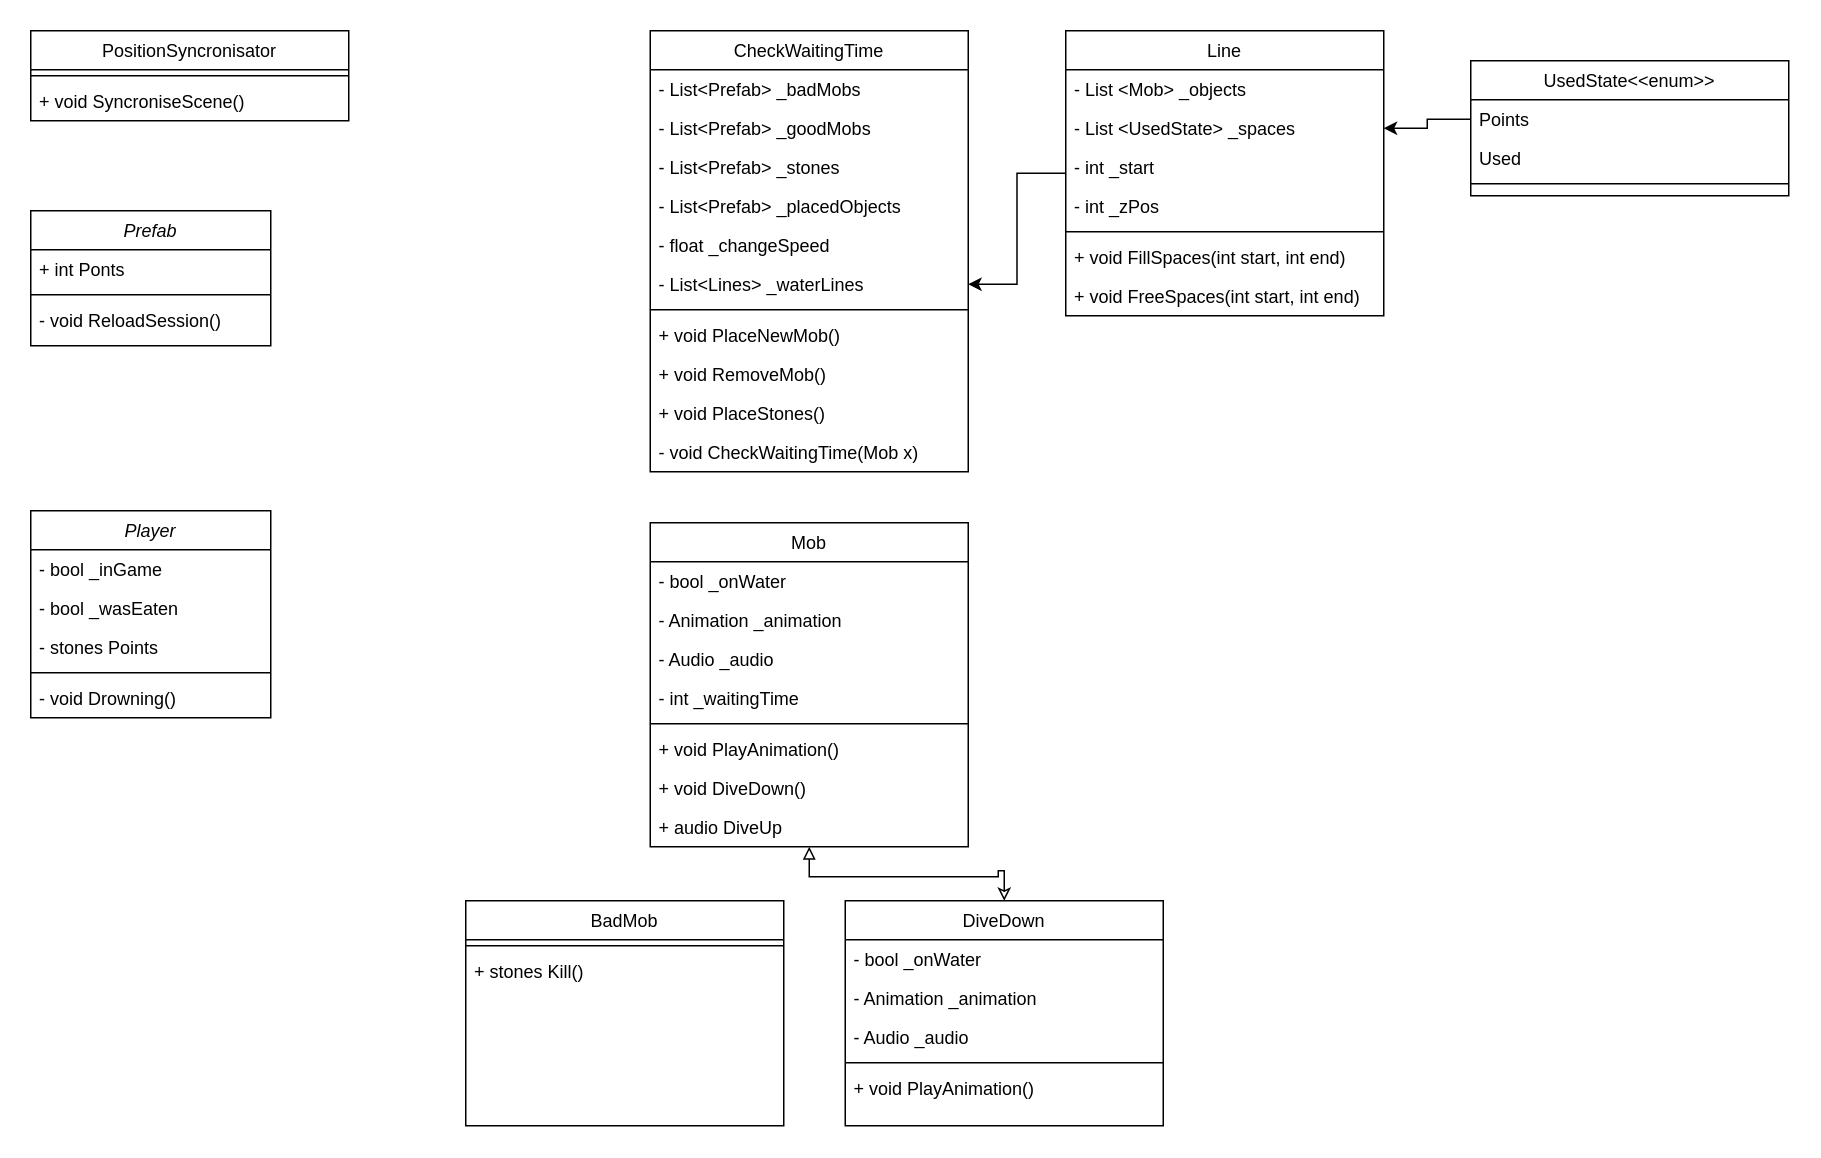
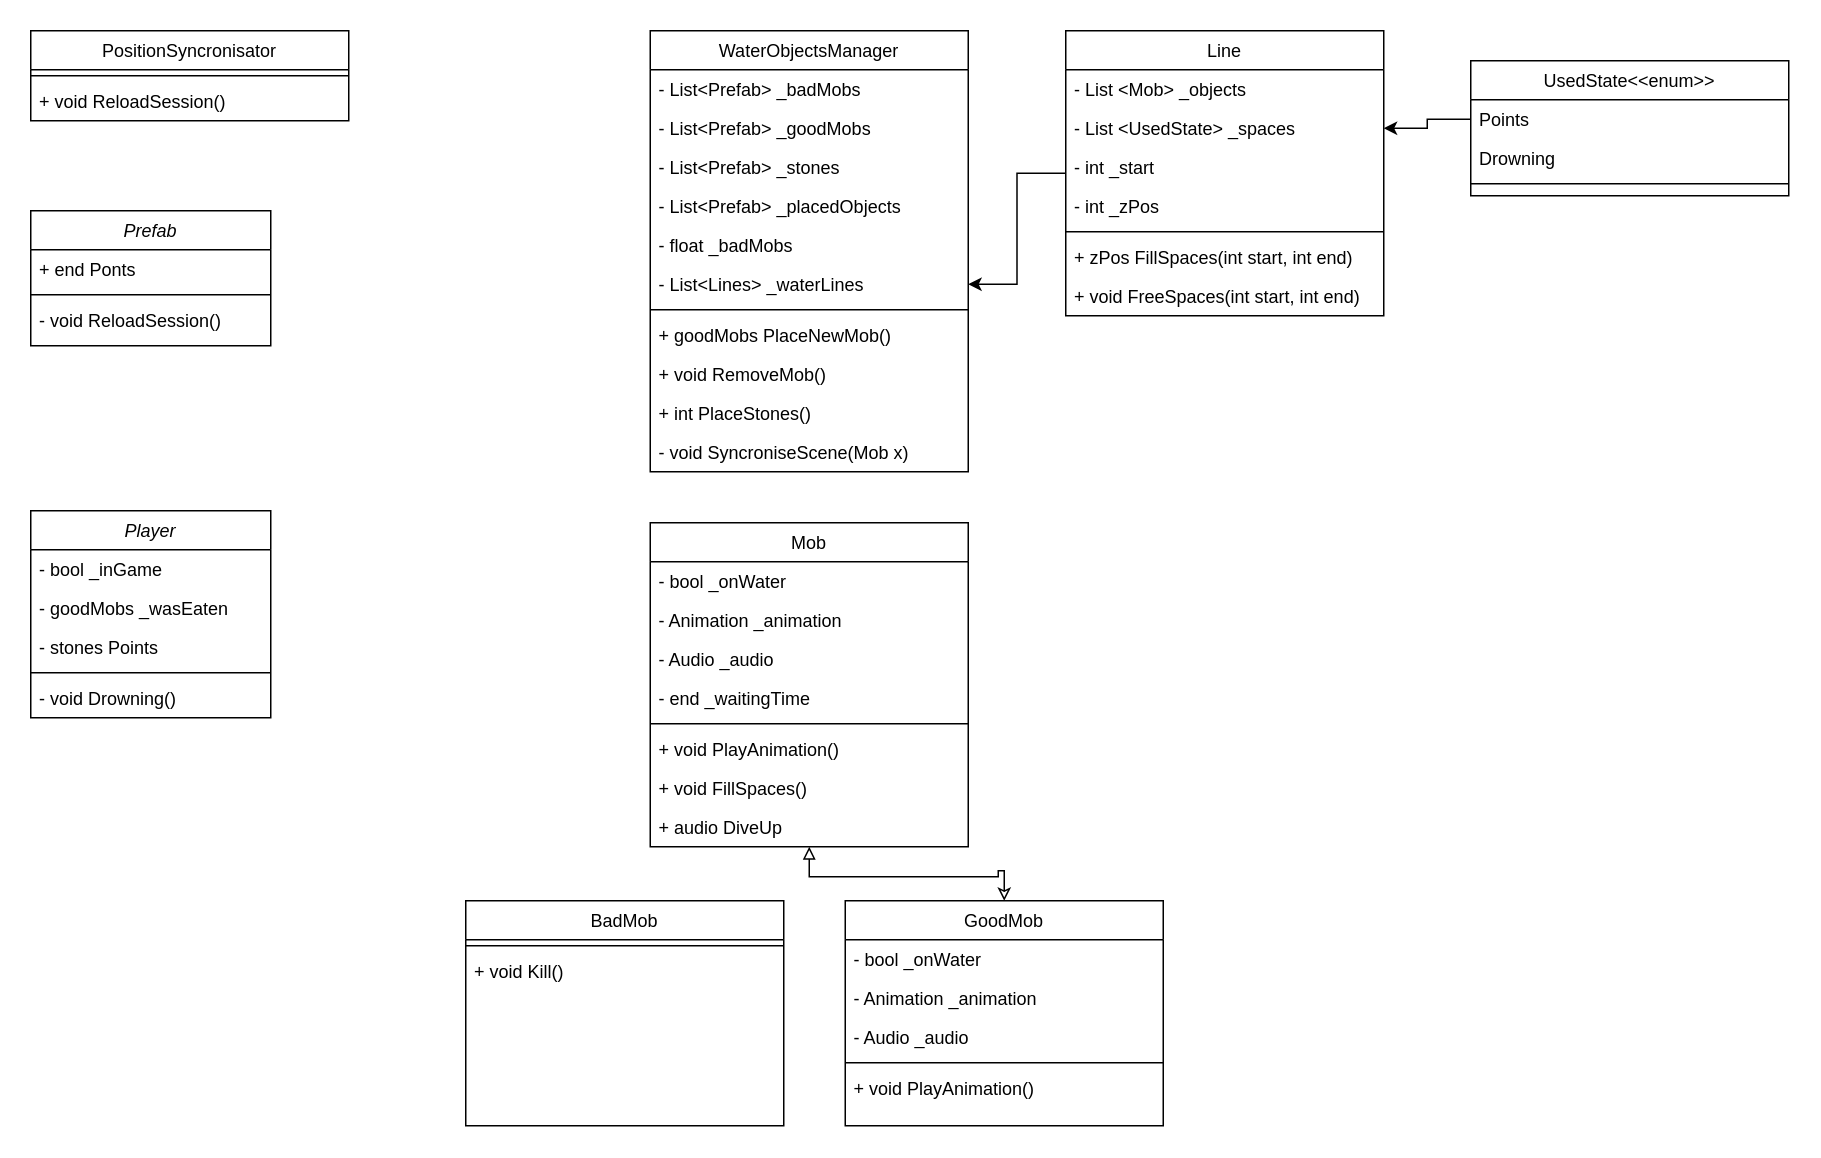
node "CheckWaitingTime": label "CheckWaitingTime" -> "WaterObjectsManager"
node "+ void SyncroniseScene()": label "+ void SyncroniseScene()" -> "+ void ReloadSession()"
node "Used": label "Used" -> "Drowning"
node "- float _changeSpeed": label "- float _changeSpeed" -> "- float _badMobs"
node "+ void FillSpaces(int start, int end)": label "+ void FillSpaces(int start, int end)" -> "+ zPos FillSpaces(int start, int end)"
node "+ int Ponts": label "+ int Ponts" -> "+ end Ponts"
node "+ void PlaceNewMob()": label "+ void PlaceNewMob()" -> "+ goodMobs PlaceNewMob()"
node "+ void PlaceStones()": label "+ void PlaceStones()" -> "+ int PlaceStones()"
node "- void CheckWaitingTime(Mob x)": label "- void CheckWaitingTime(Mob x)" -> "- void SyncroniseScene(Mob x)"
node "- bool _wasEaten": label "- bool _wasEaten" -> "- goodMobs _wasEaten"
node "- int _waitingTime": label "- int _waitingTime" -> "- end _waitingTime"
node "+ void DiveDown()": label "+ void DiveDown()" -> "+ void FillSpaces()"
node "DiveDown": label "DiveDown" -> "GoodMob"
node "+ stones Kill()": label "+ stones Kill()" -> "+ void Kill()"
